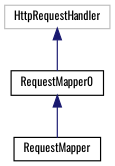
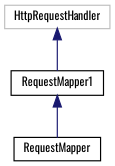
node "RequestMapper0": label "RequestMapper0" -> "RequestMapper1"
